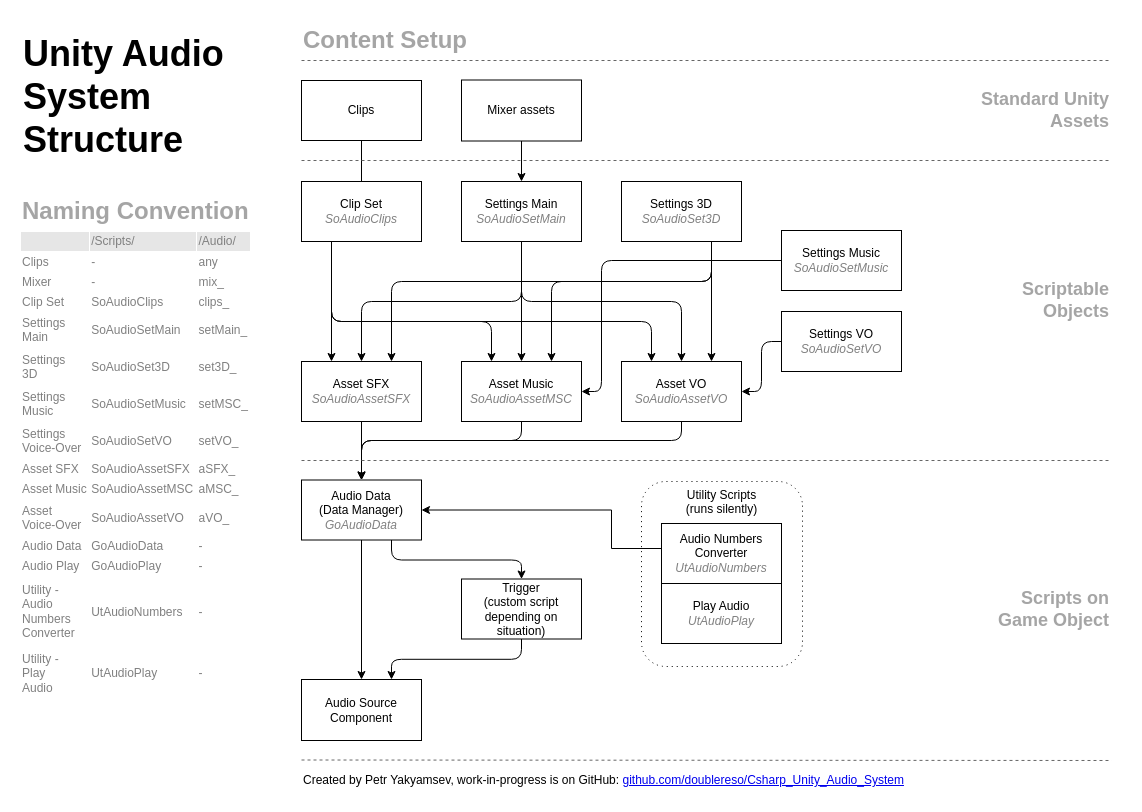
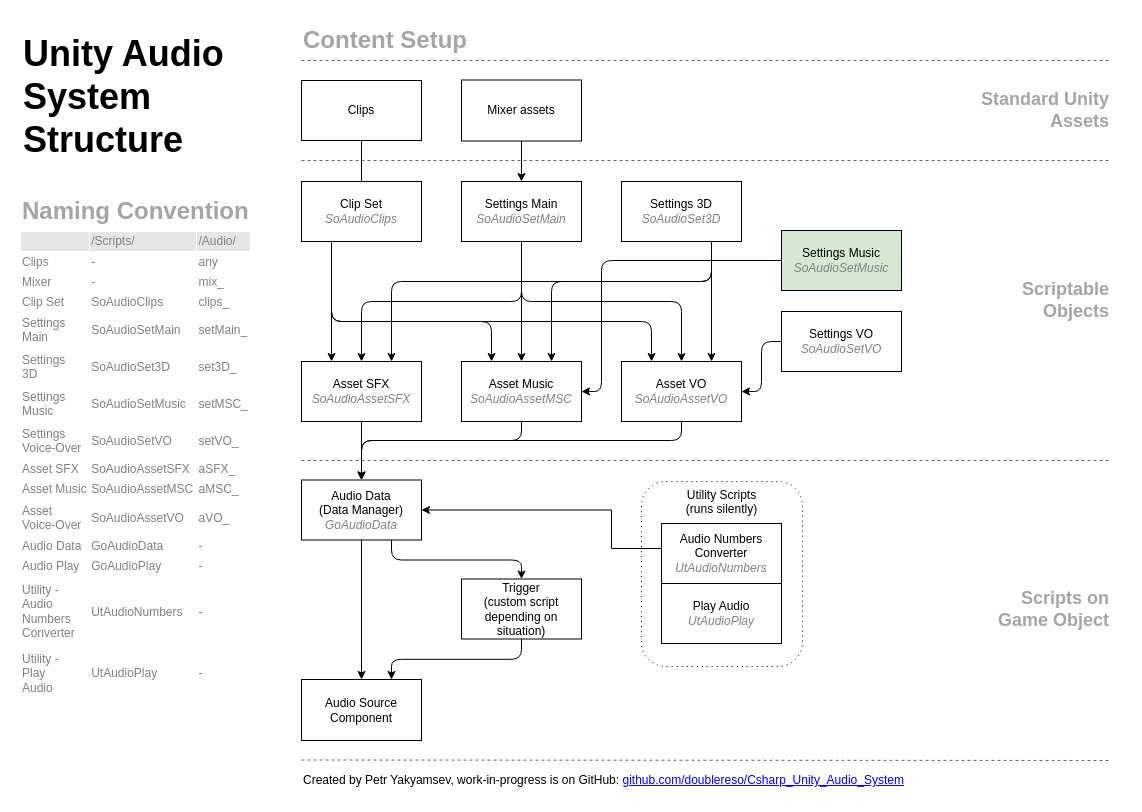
node "Settings Music SoAudioSetMusic": fillcolor #ffffff -> #d5e8d4
